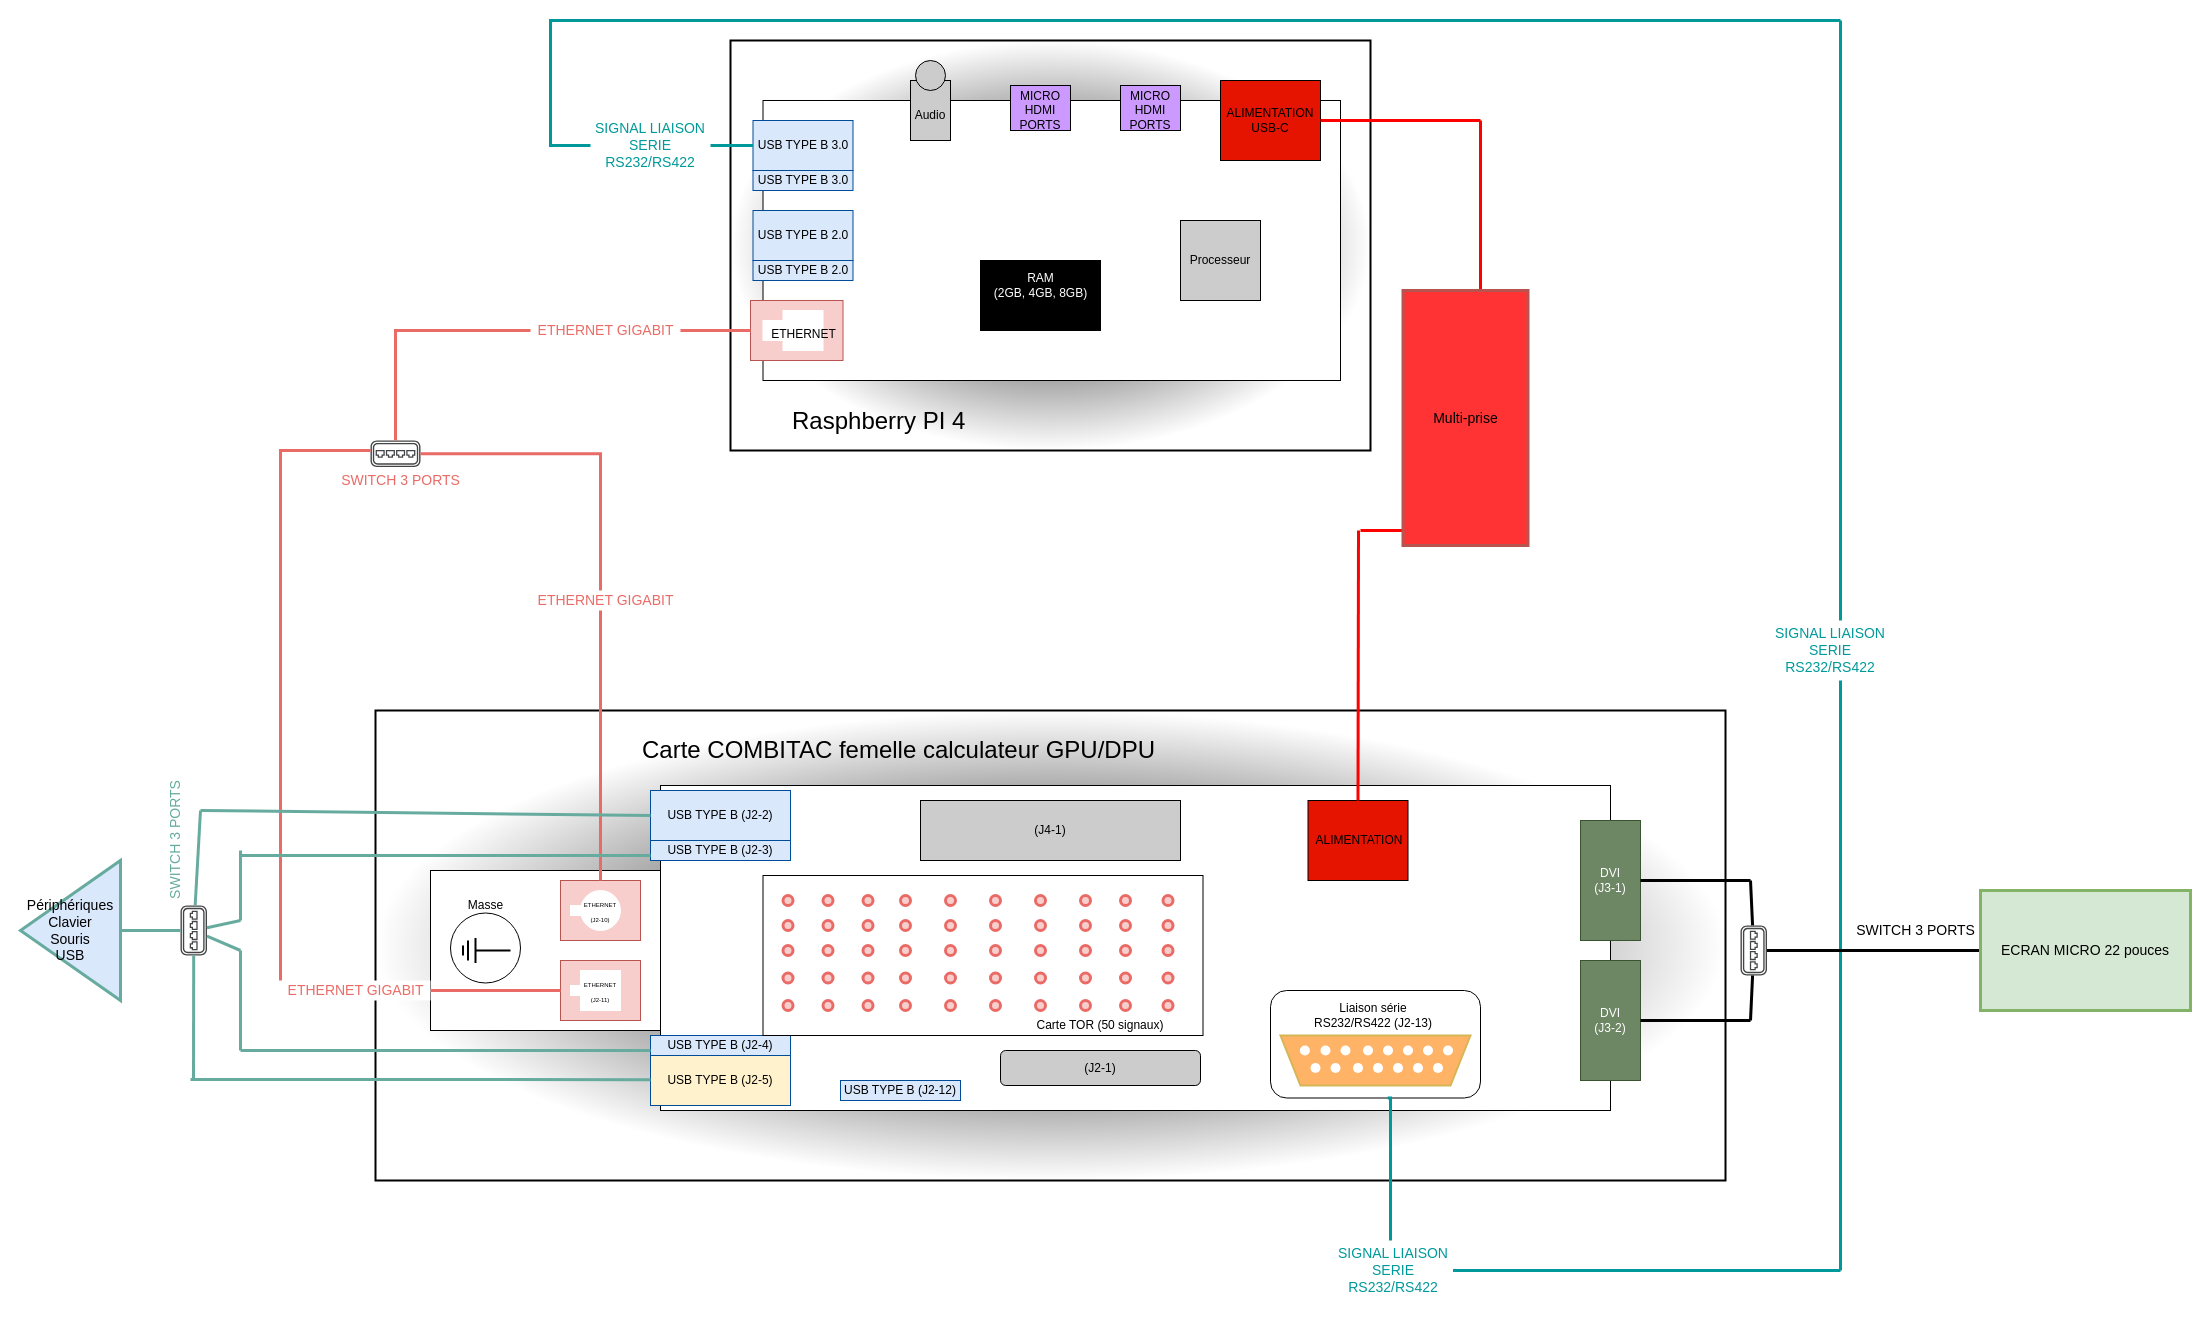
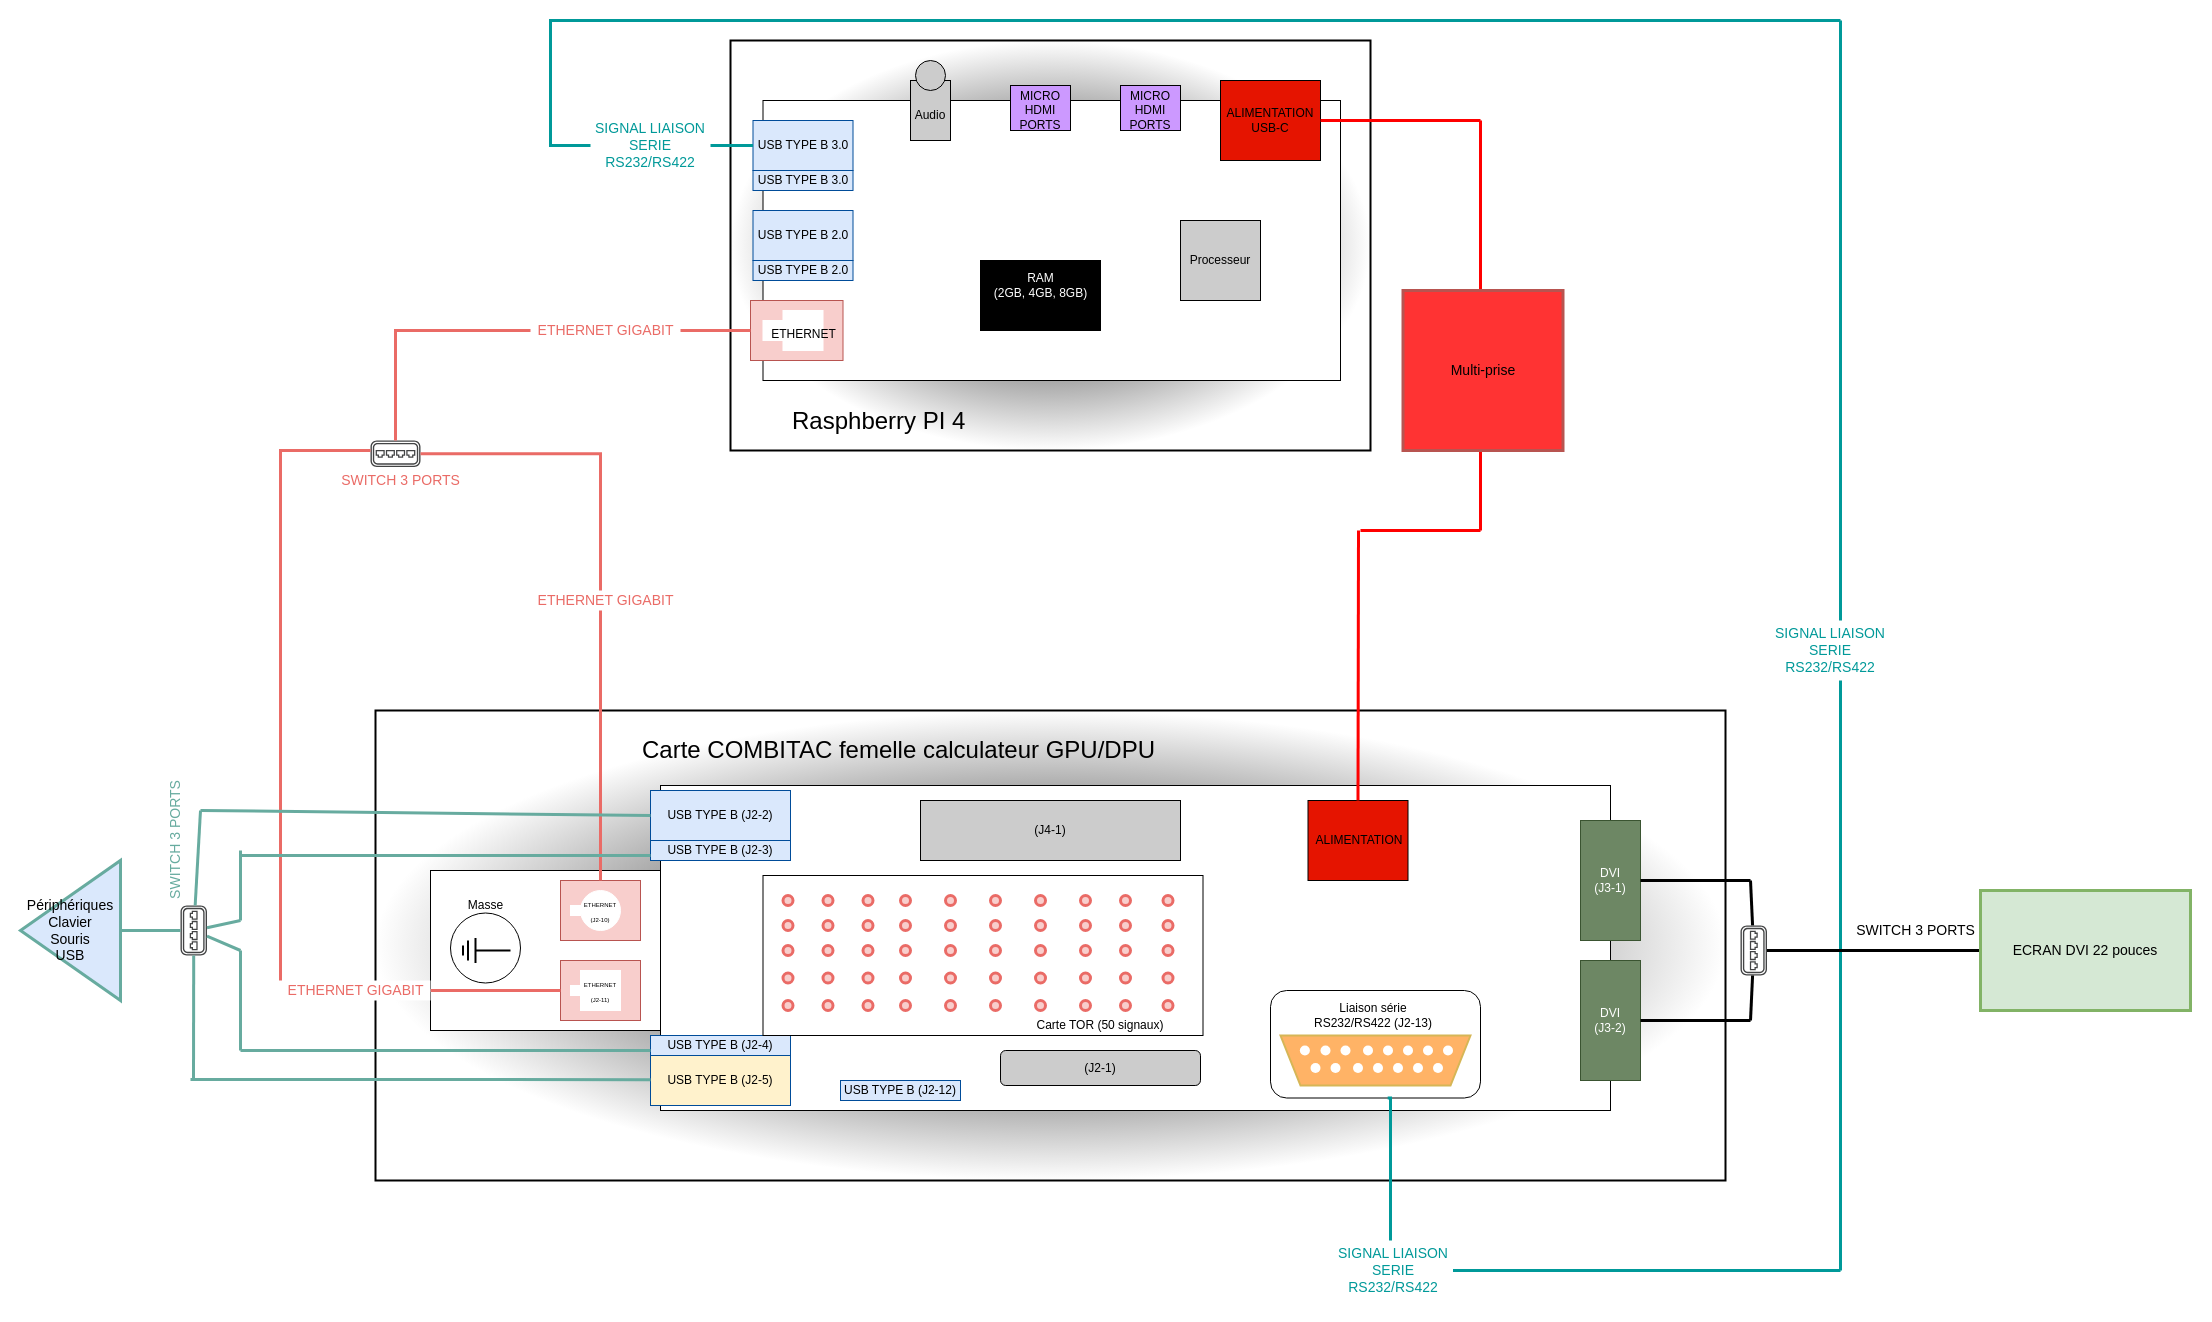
node "Multi-prise": size 125x255 -> 160x160
node "ECRAN MICRO 22 pouces": label "ECRAN MICRO 22 pouces" -> "ECRAN DVI 22 pouces"
